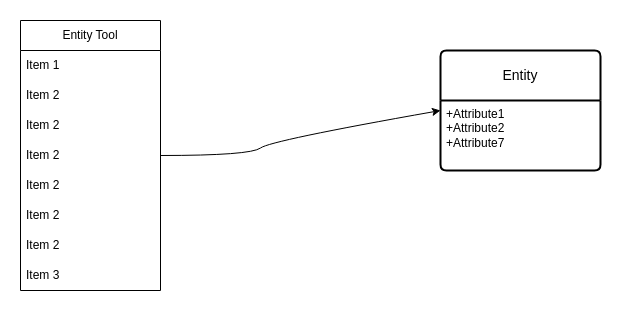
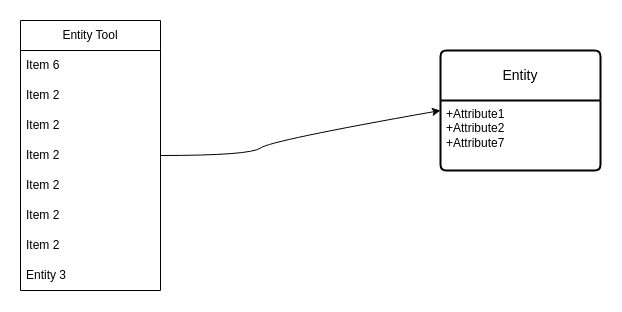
node "Item 1": label "Item 1" -> "Item 6"
node "Item 3": label "Item 3" -> "Entity 3"
